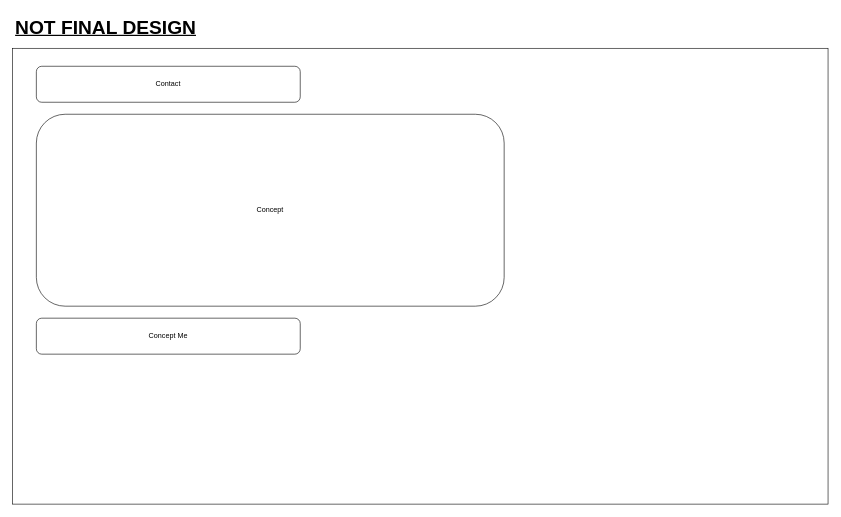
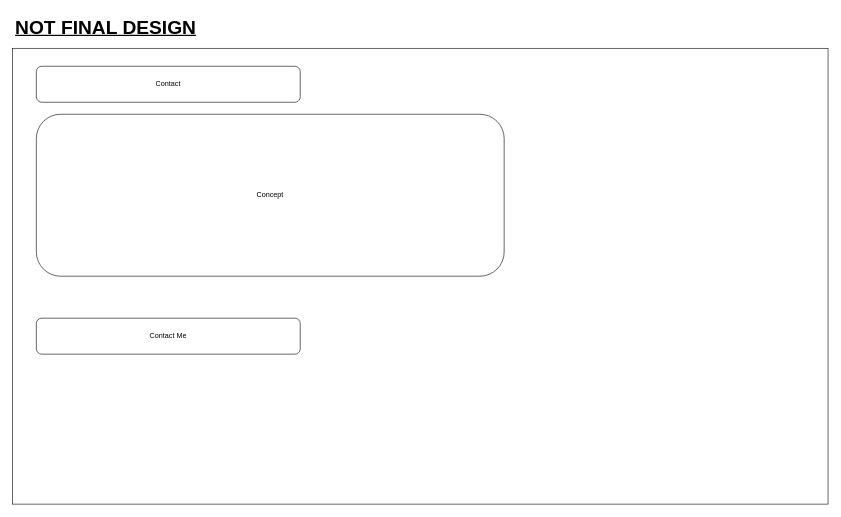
node "Concept": size 468x192 -> 468x162
node "Concept Me": label "Concept Me" -> "Contact Me"
